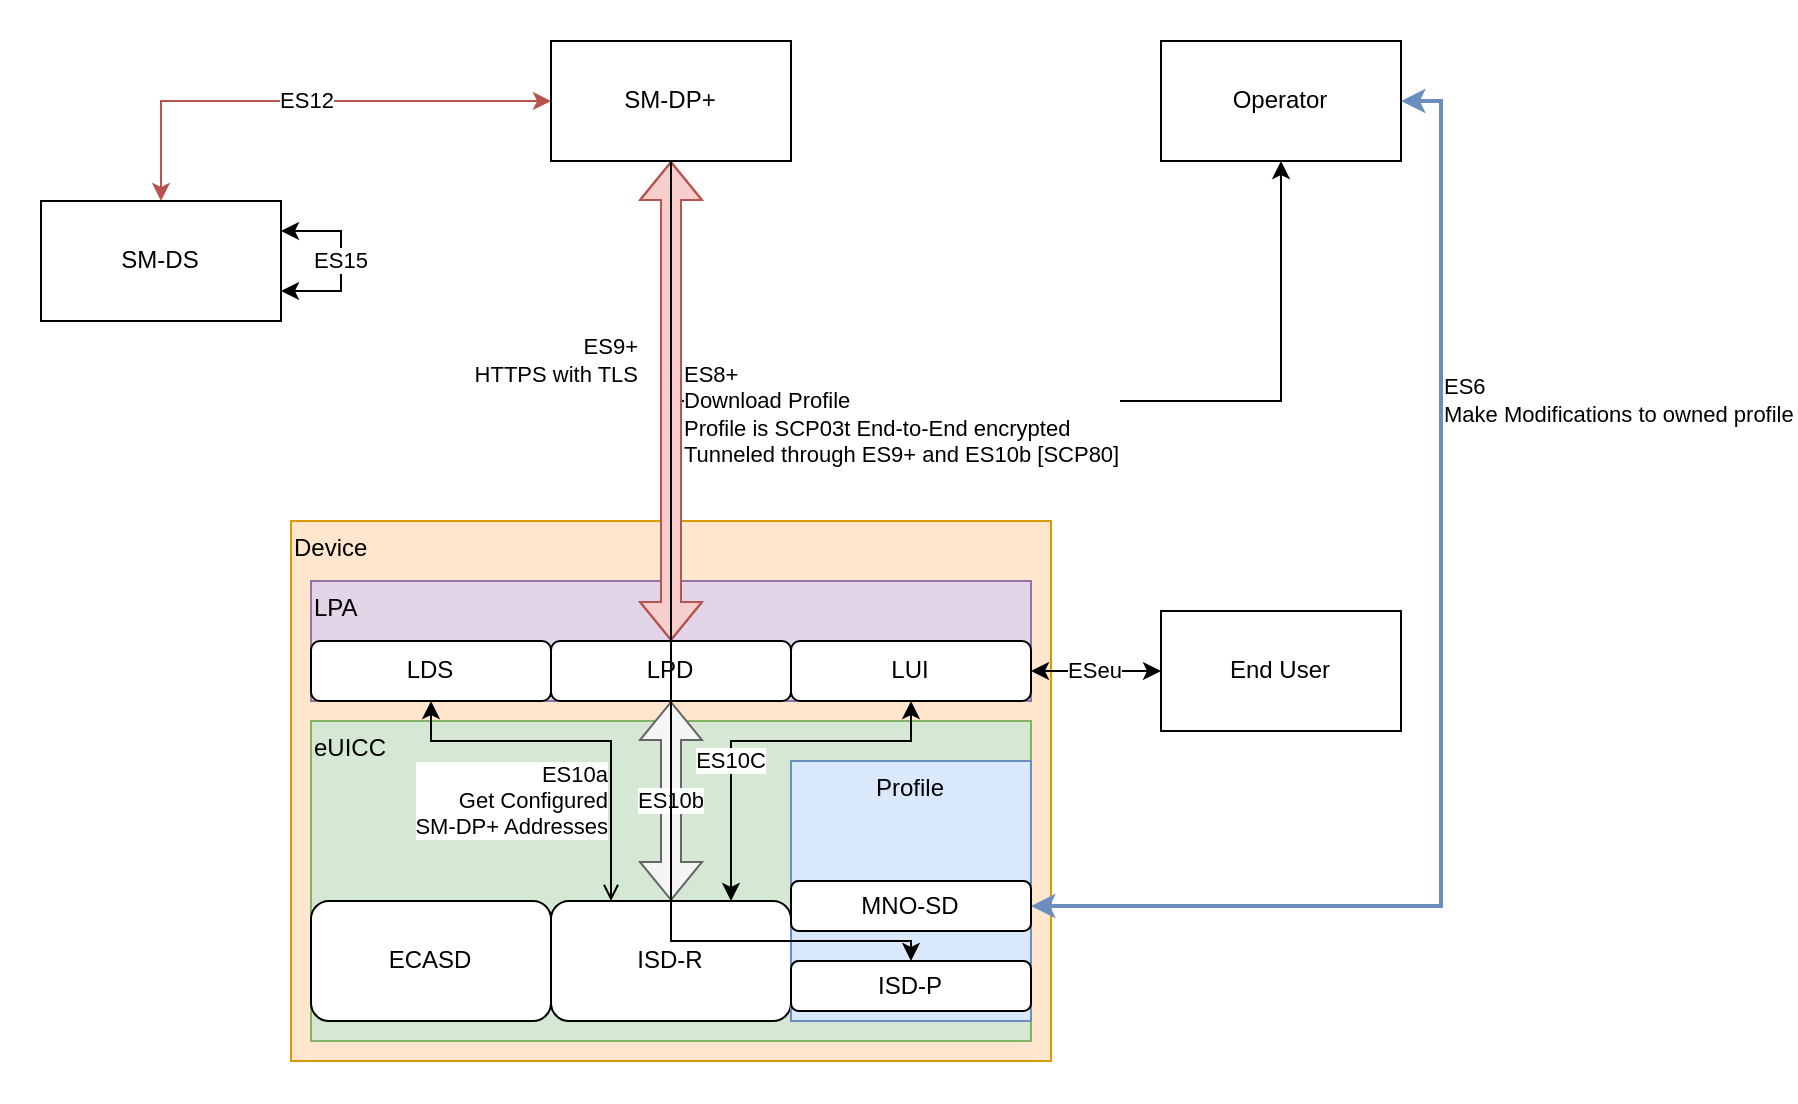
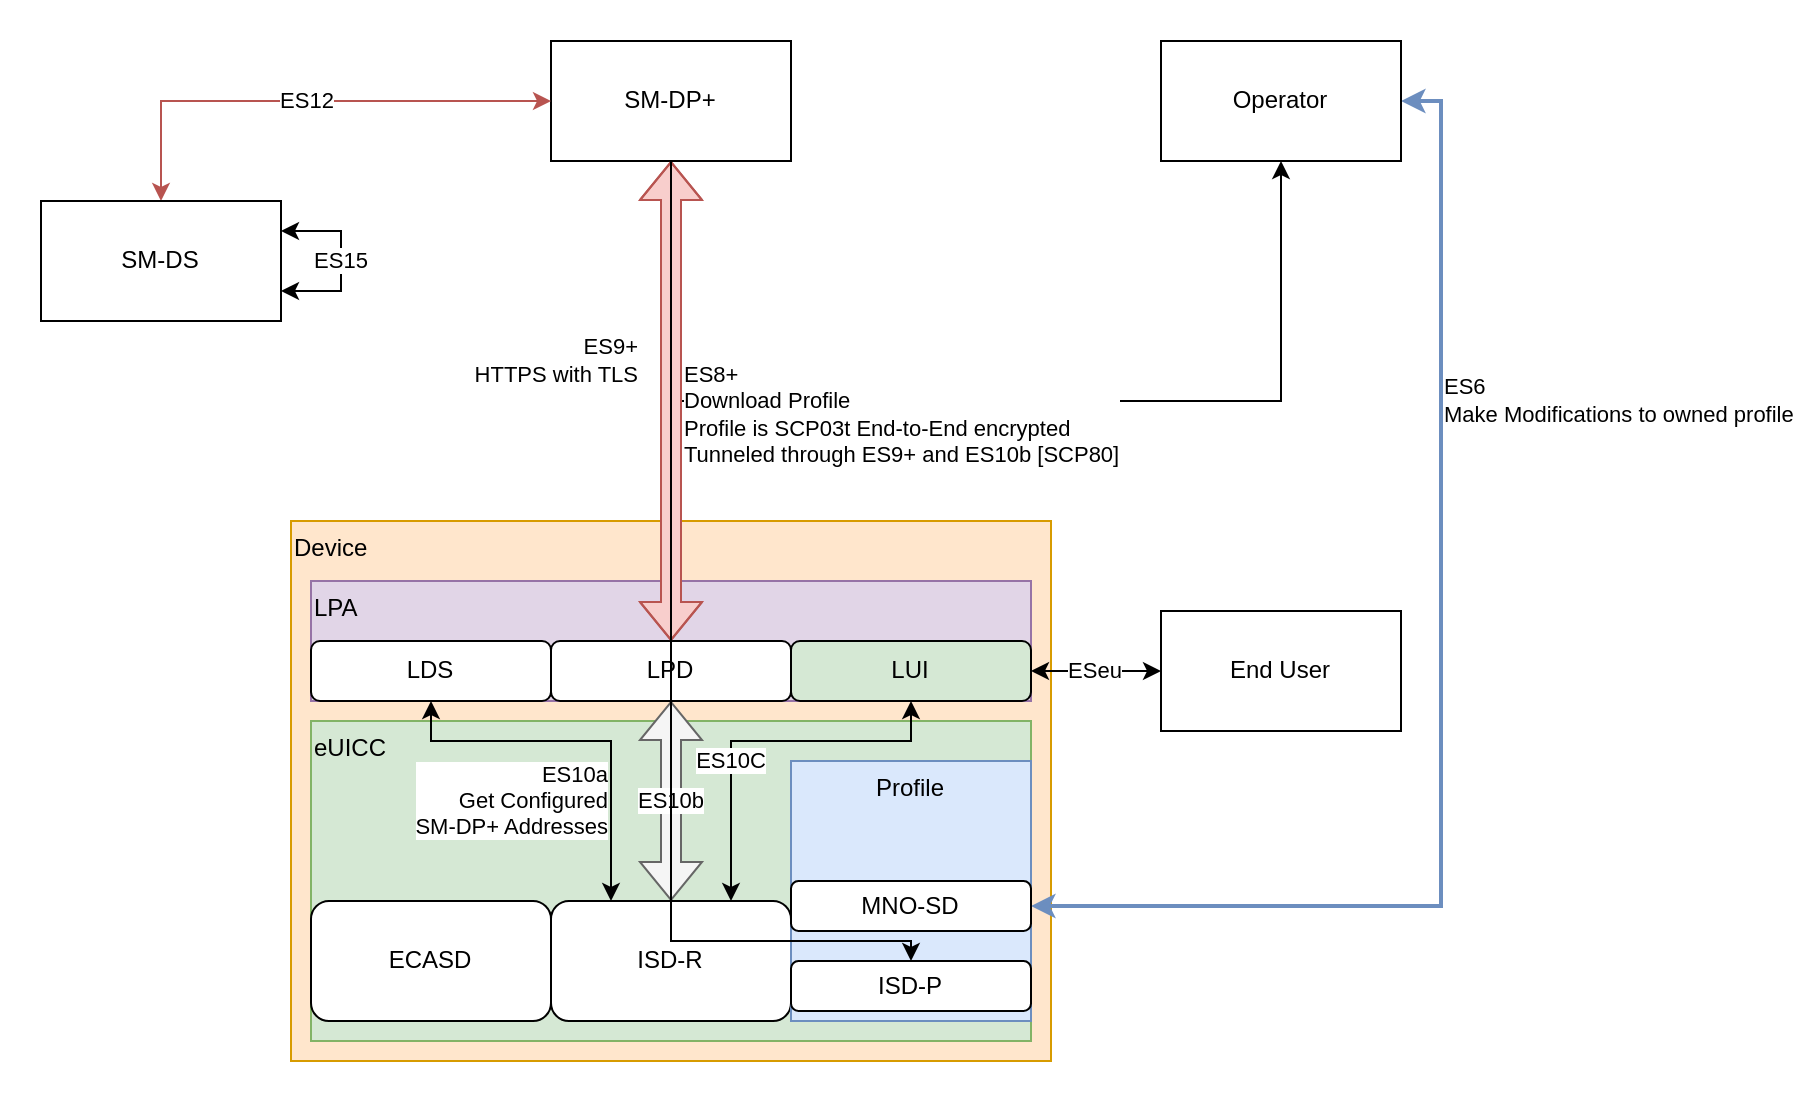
node "LUI": fillcolor #ffffff -> #d5e8d4
edge "LDS" -- "ISD-R": arrowhead open -> classic
